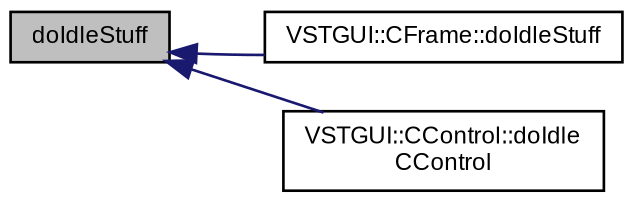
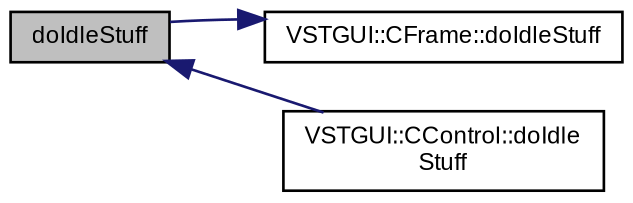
edge "VSTGUI::CFrame::doIdleStuff" -> "doIdleStuff": reversed
node "VSTGUI::CControl::doIdle CControl": label "VSTGUI::CControl::doIdle CControl" -> "VSTGUI::CControl::doIdle Stuff"
